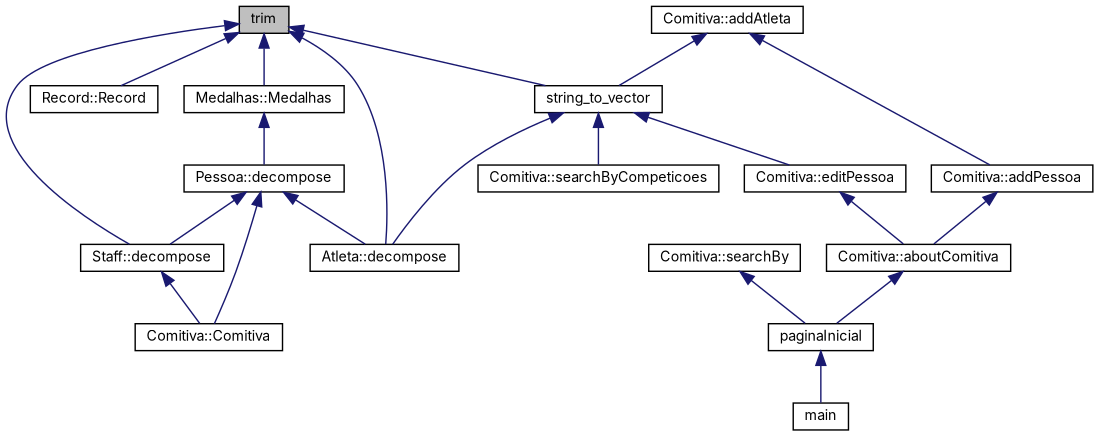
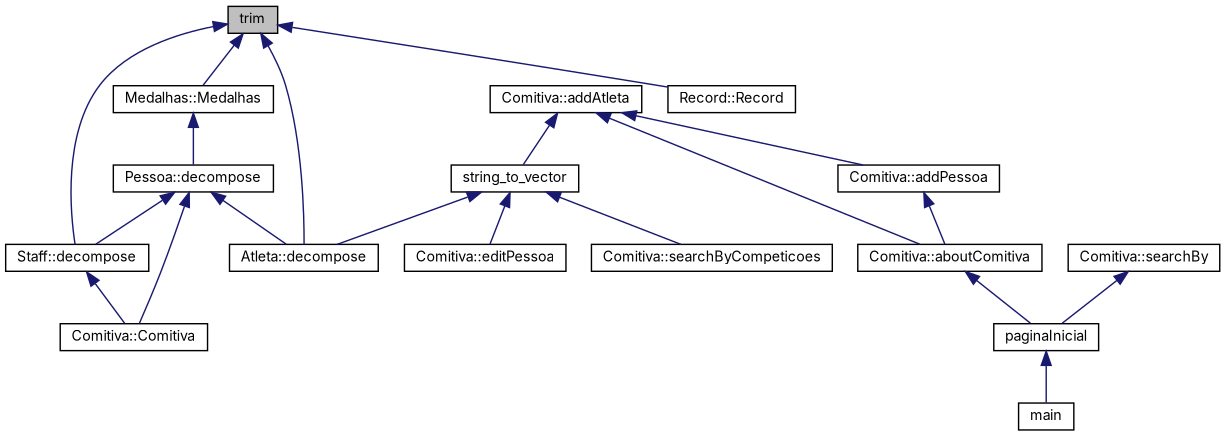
edge "string_to_vector" -> "trim": removed
edge "Comitiva::aboutComitiva" -> "Comitiva::editPessoa": now "Comitiva::aboutComitiva" -> "Comitiva::addAtleta"
